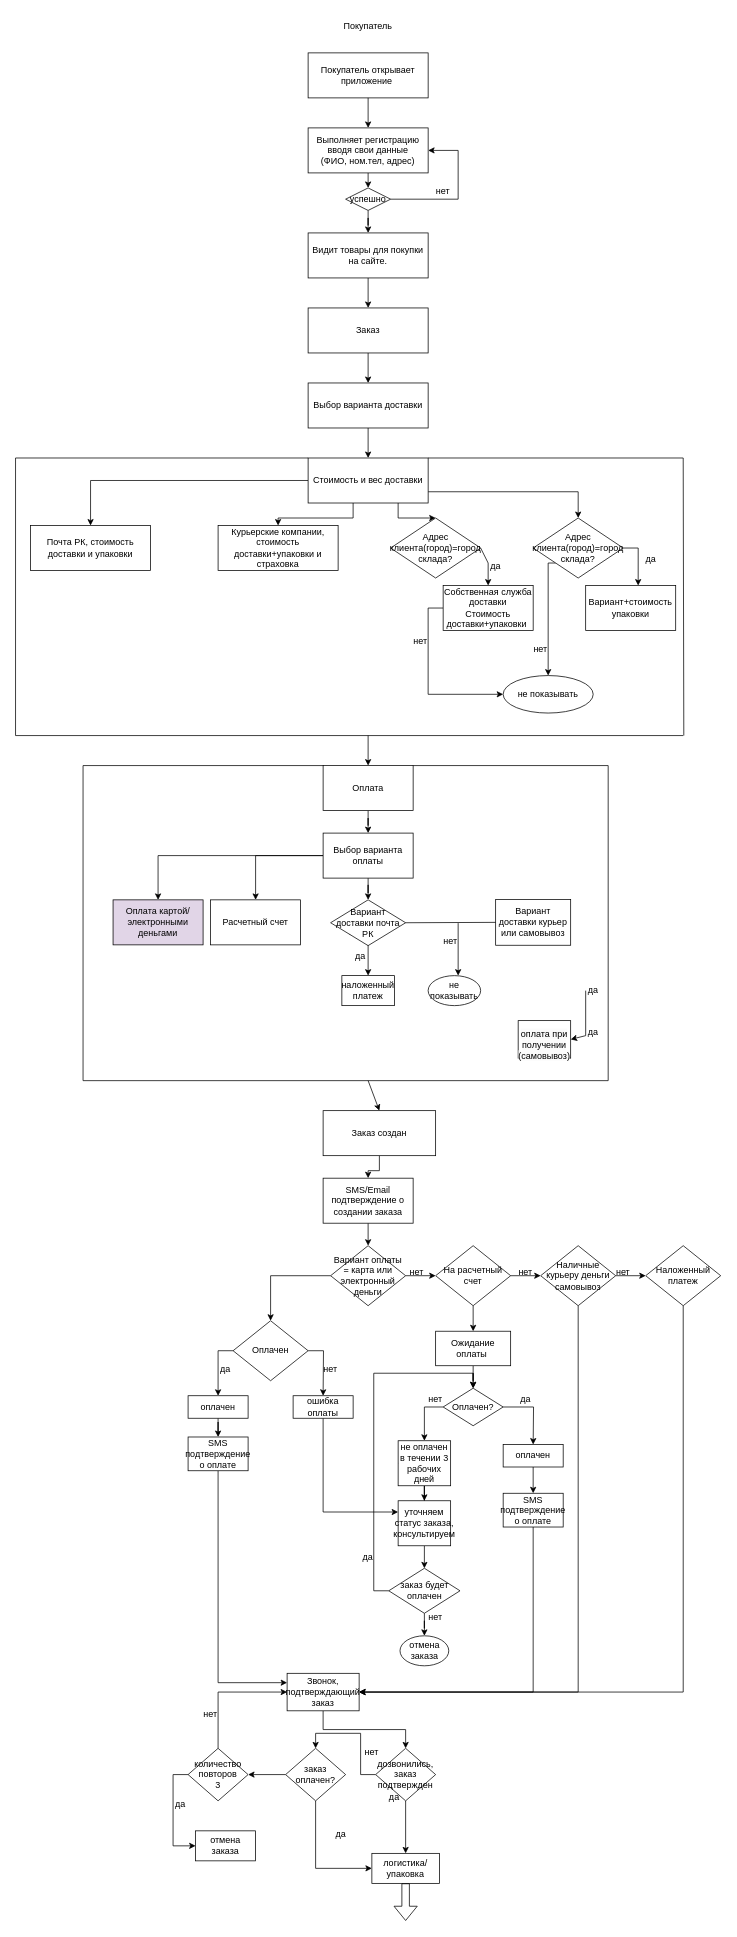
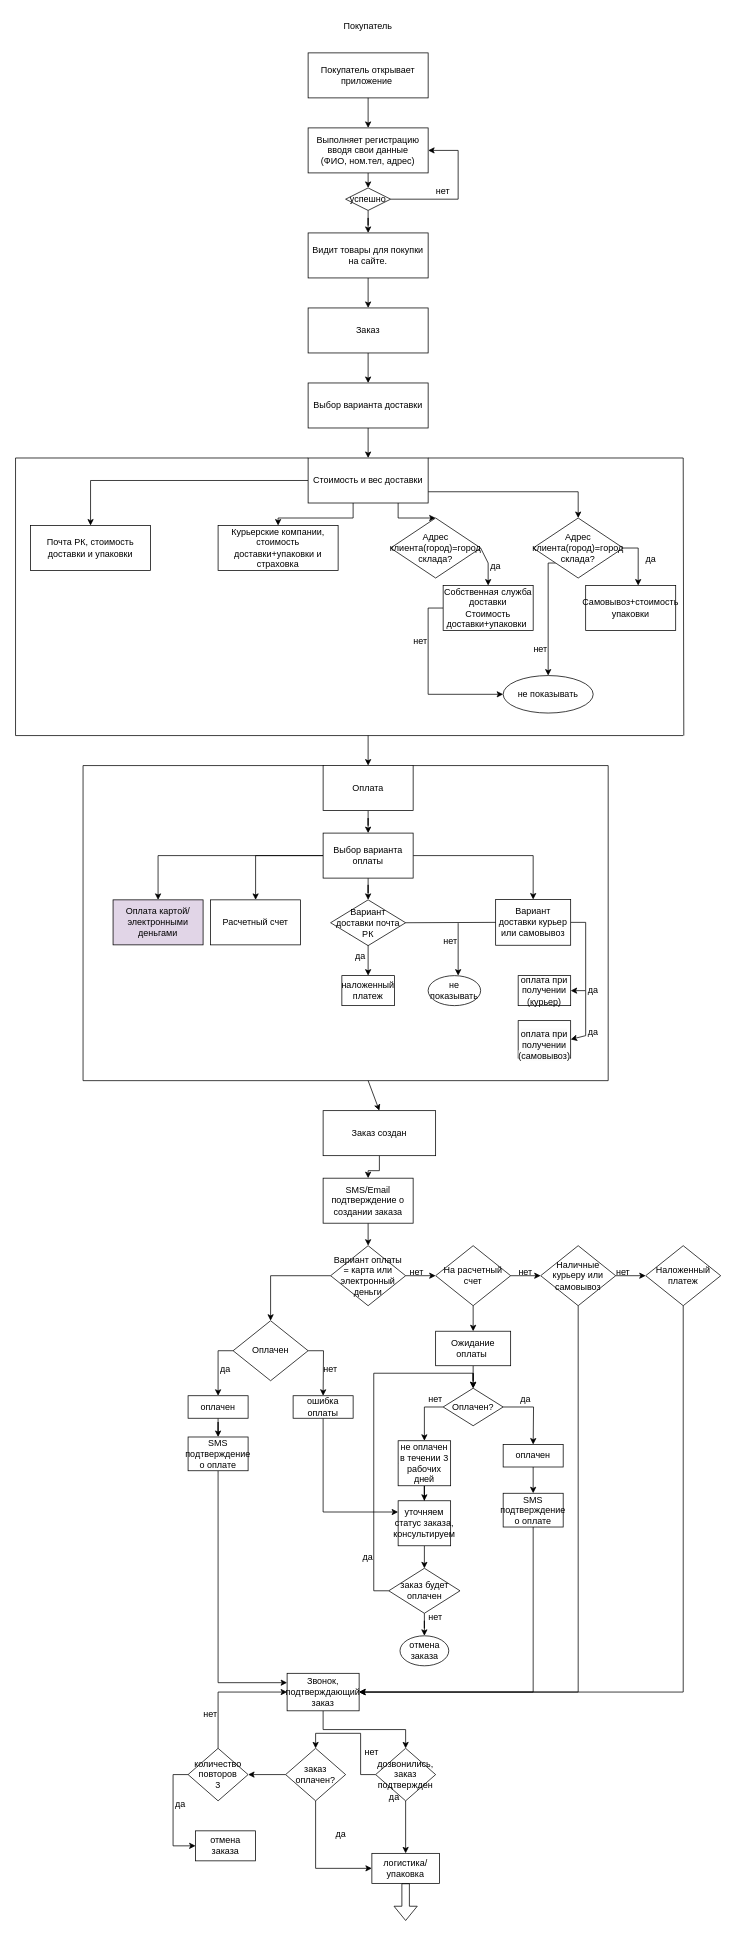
node "Вариант+стоимость упаковки": label "Вариант+стоимость упаковки" -> "Самовывоз+стоимость упаковки"
edge "Выбор варианта оплаты" -> "Вариант доставки курьер или самовывоз": added
edge "Вариант доставки курьер или самовывоз" -> "оплата при получении (курьер)": added
node "оплата при получении (курьер)": added
node "Наличные курьеру деньги самовывоз": label "Наличные курьеру деньги самовывоз" -> "Наличные курьеру или самовывоз"
